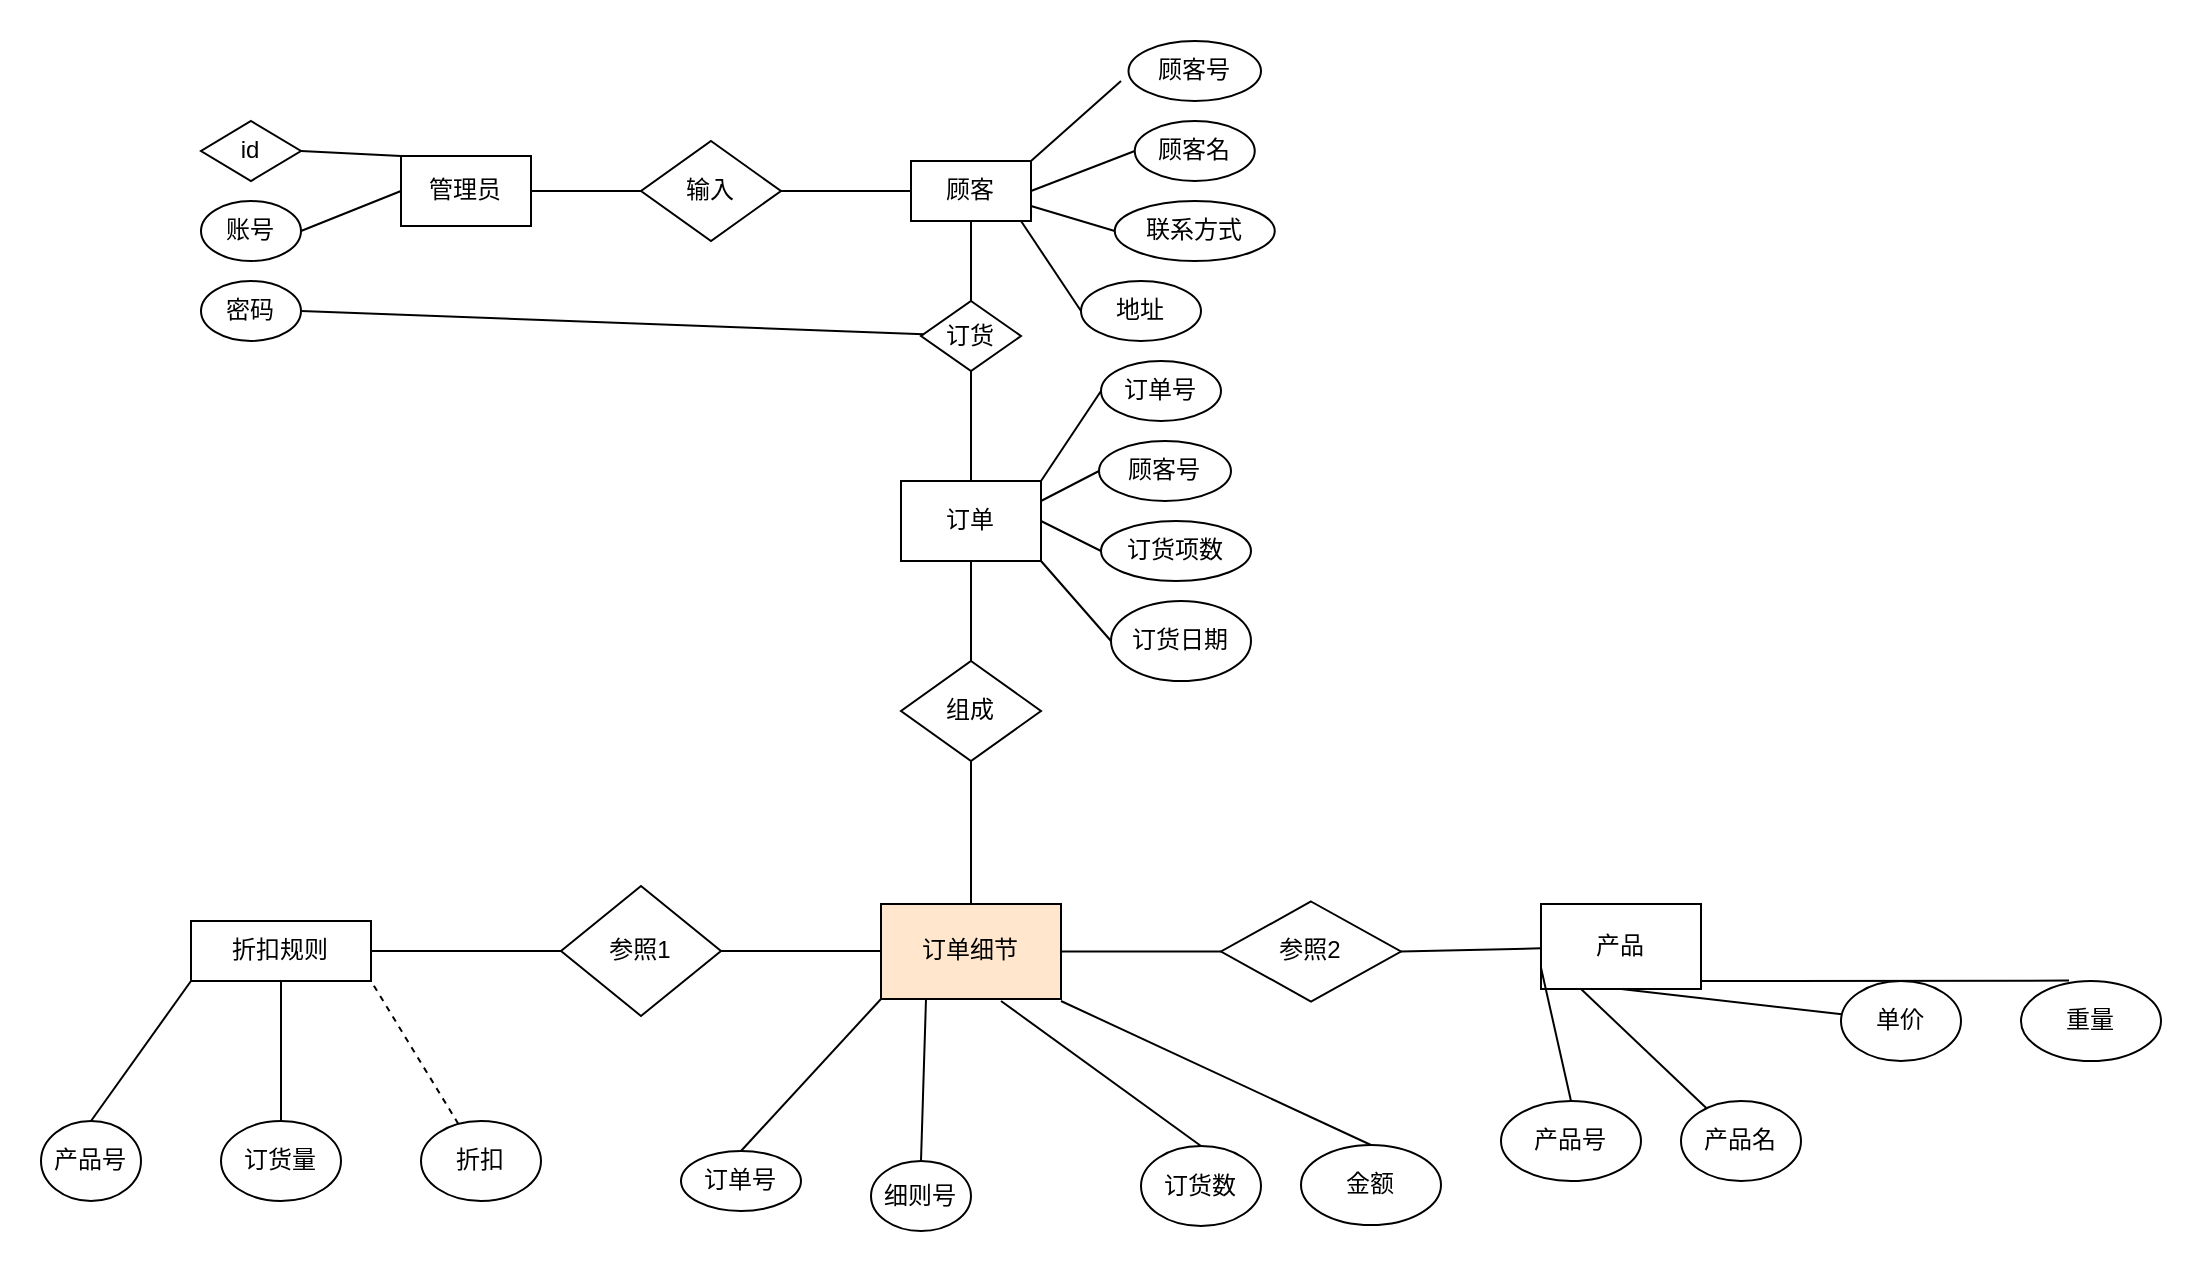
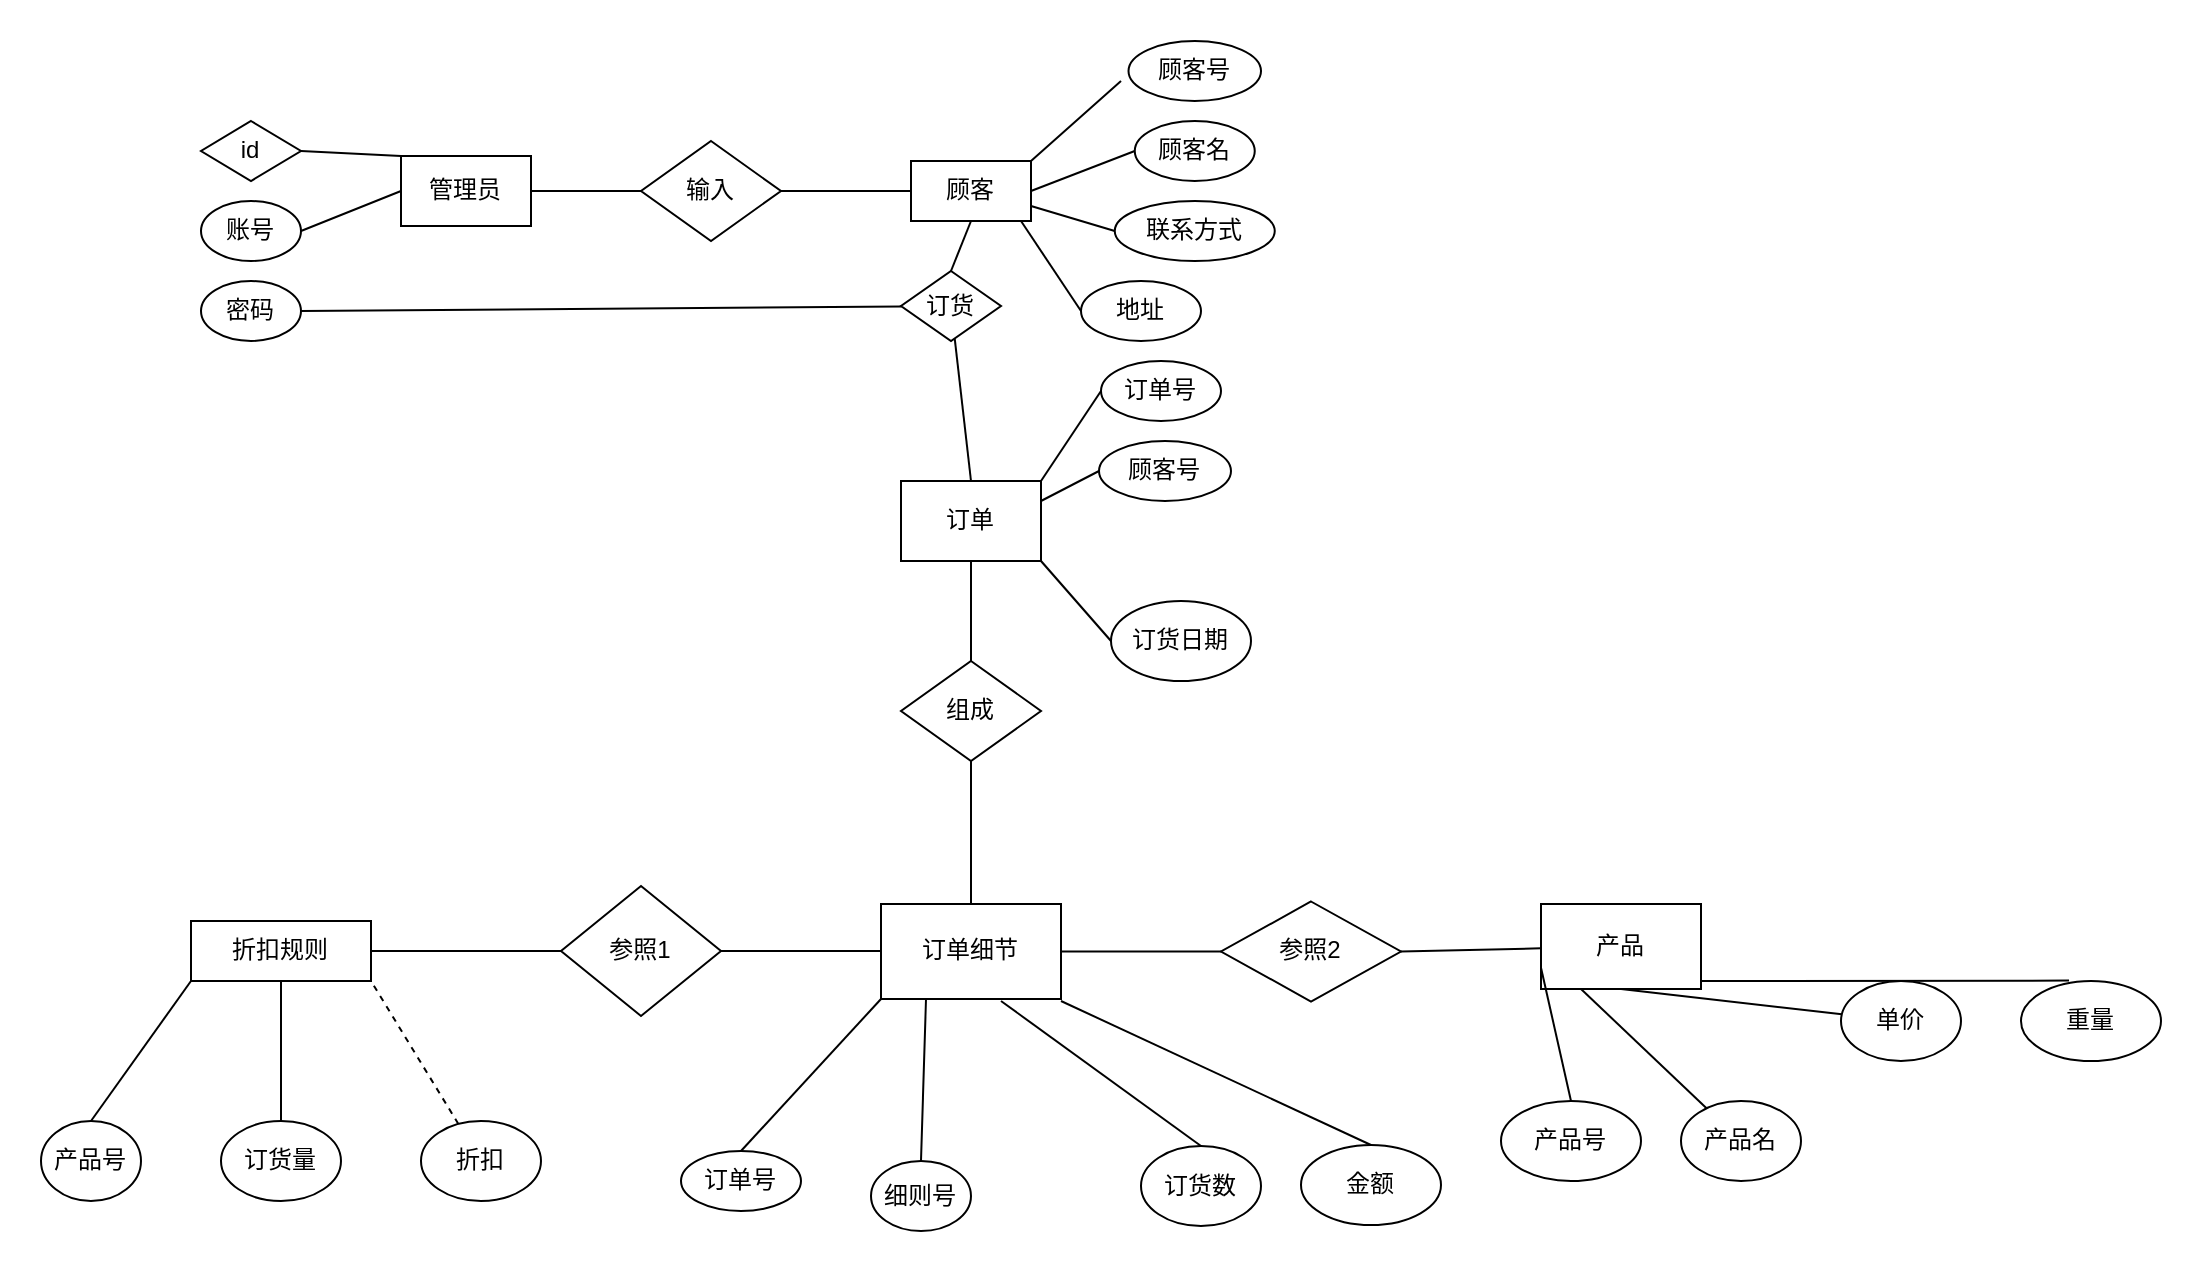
node "订货": moved (971, 336) -> (951, 306)
edge "订单" -- "订货项数": removed
node "订货项数": removed
node "订单细节": fillcolor #ffe6cc -> #ffffff
